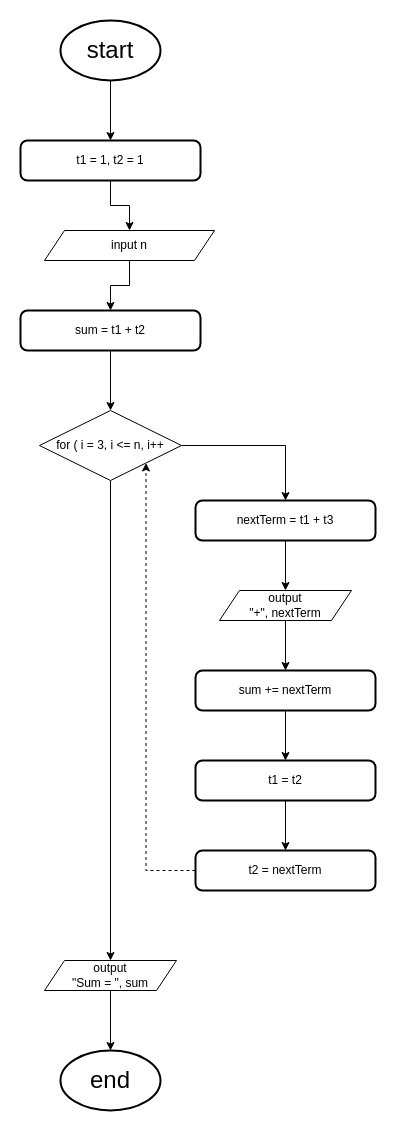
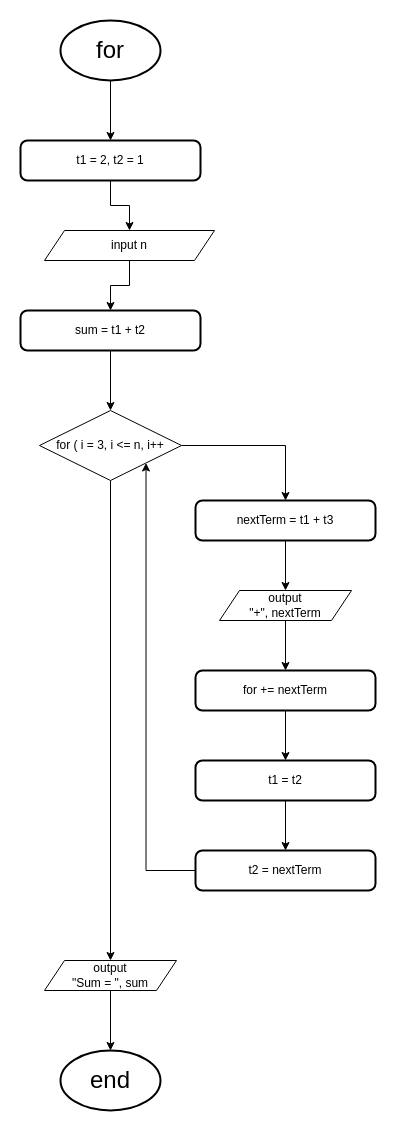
node "start": label "start" -> "for"
node "t1 = 1, t2 = 1": label "t1 = 1, t2 = 1" -> "t1 = 2, t2 = 1"
node "sum += nextTerm": label "sum += nextTerm" -> "for += nextTerm"
edge "t2 = nextTerm" -> "for ( i = 3, i <= n, i++": style dashed -> solid
